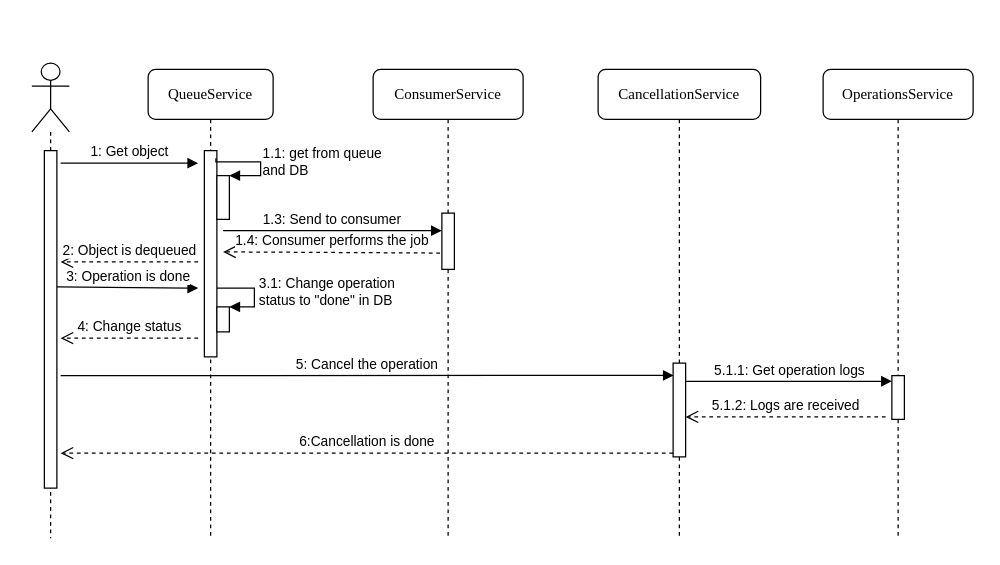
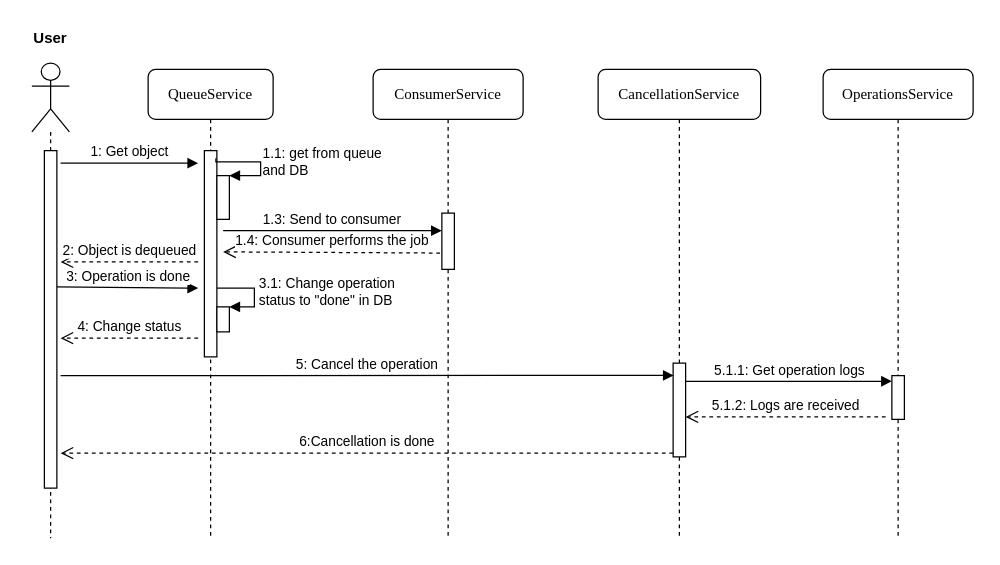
node "User": added
